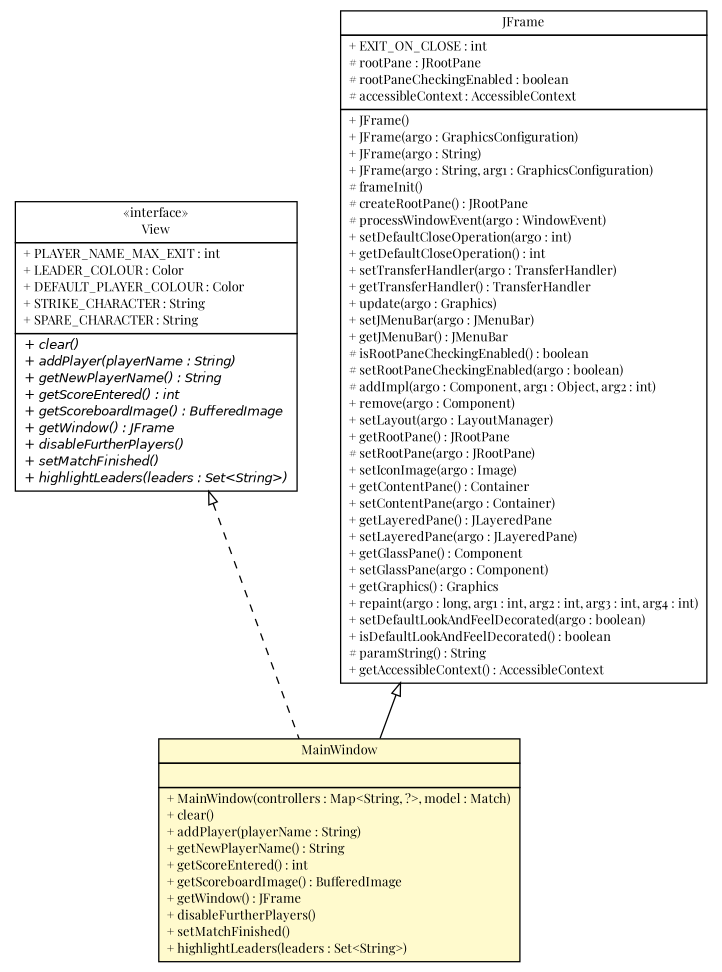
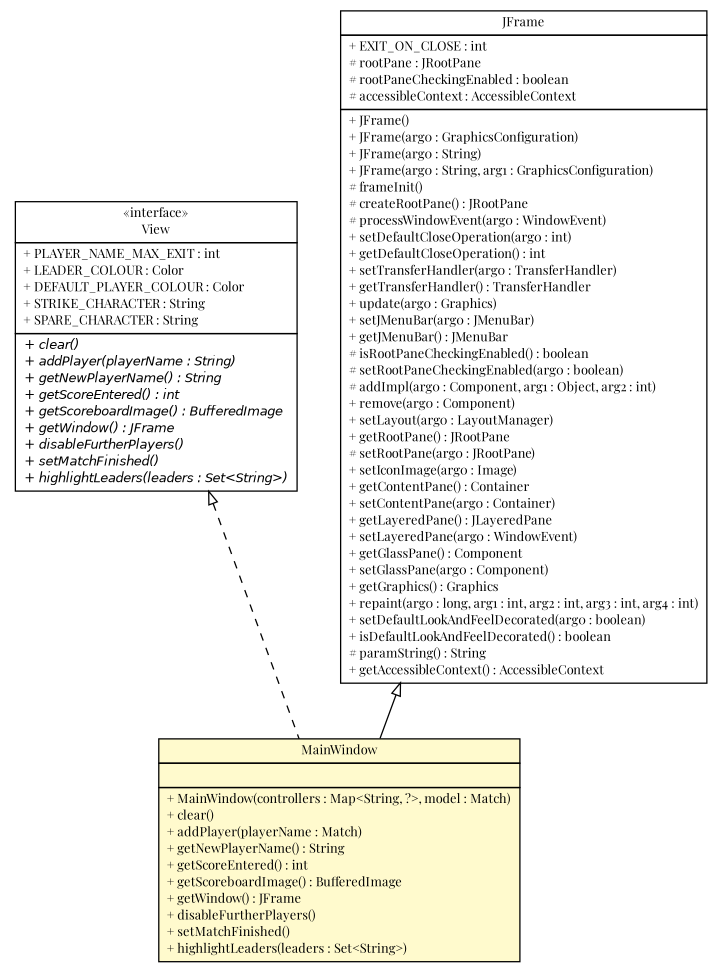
node "JFrame": text "+ setLayeredPane(arg0 : JLayeredPane)" -> "+ setLayeredPane(arg0 : WindowEvent)"
node "MainWindow": text "+ addPlayer(playerName : String)" -> "+ addPlayer(playerName : Match)"
